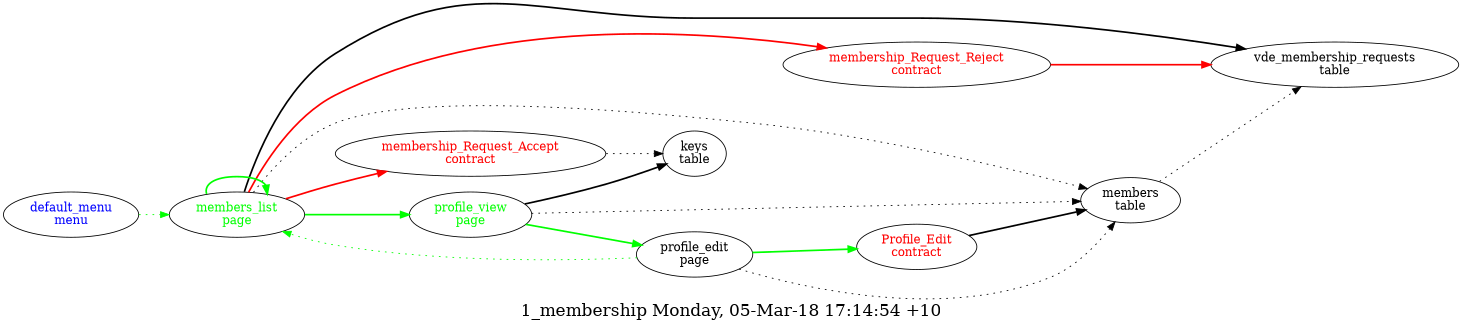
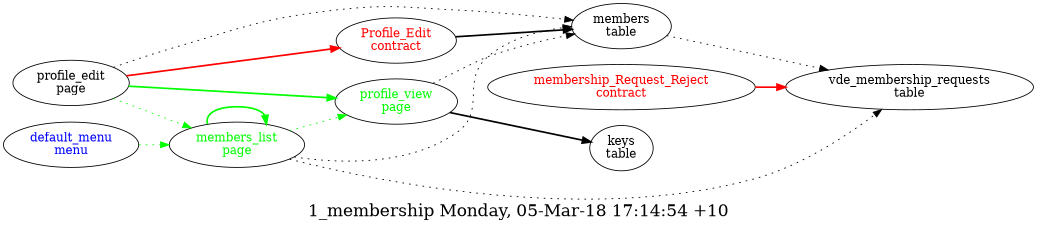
edge "members_list page" -> "vde_membership_requests table": style bold -> dotted
edge "members_list page" -> "membership_Request_Reject contract": removed
node "membership_Request_Accept contract": removed
edge "members_list page" -> "profile_view page": style bold -> dotted
edge "profile_view page" -> "profile_edit page": reversed
edge "profile_edit page" -> "Profile_Edit contract": color green -> red
